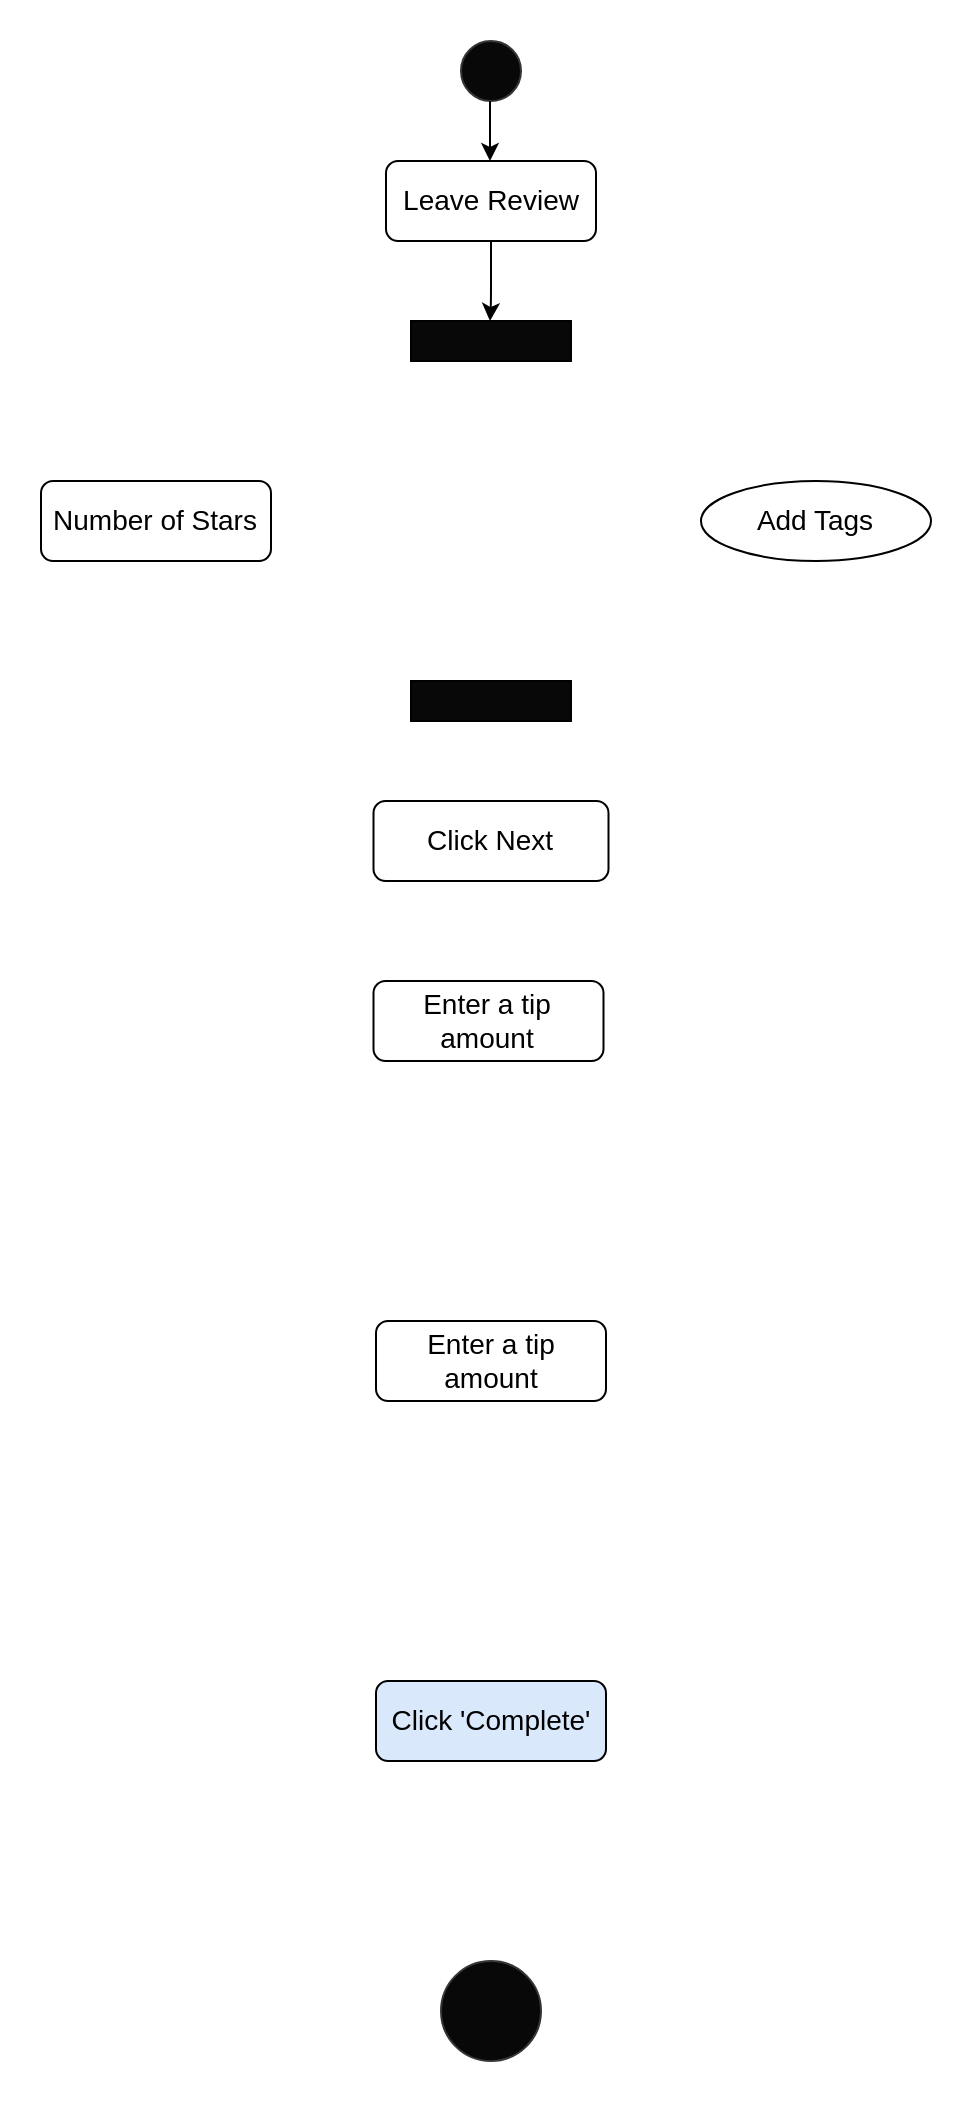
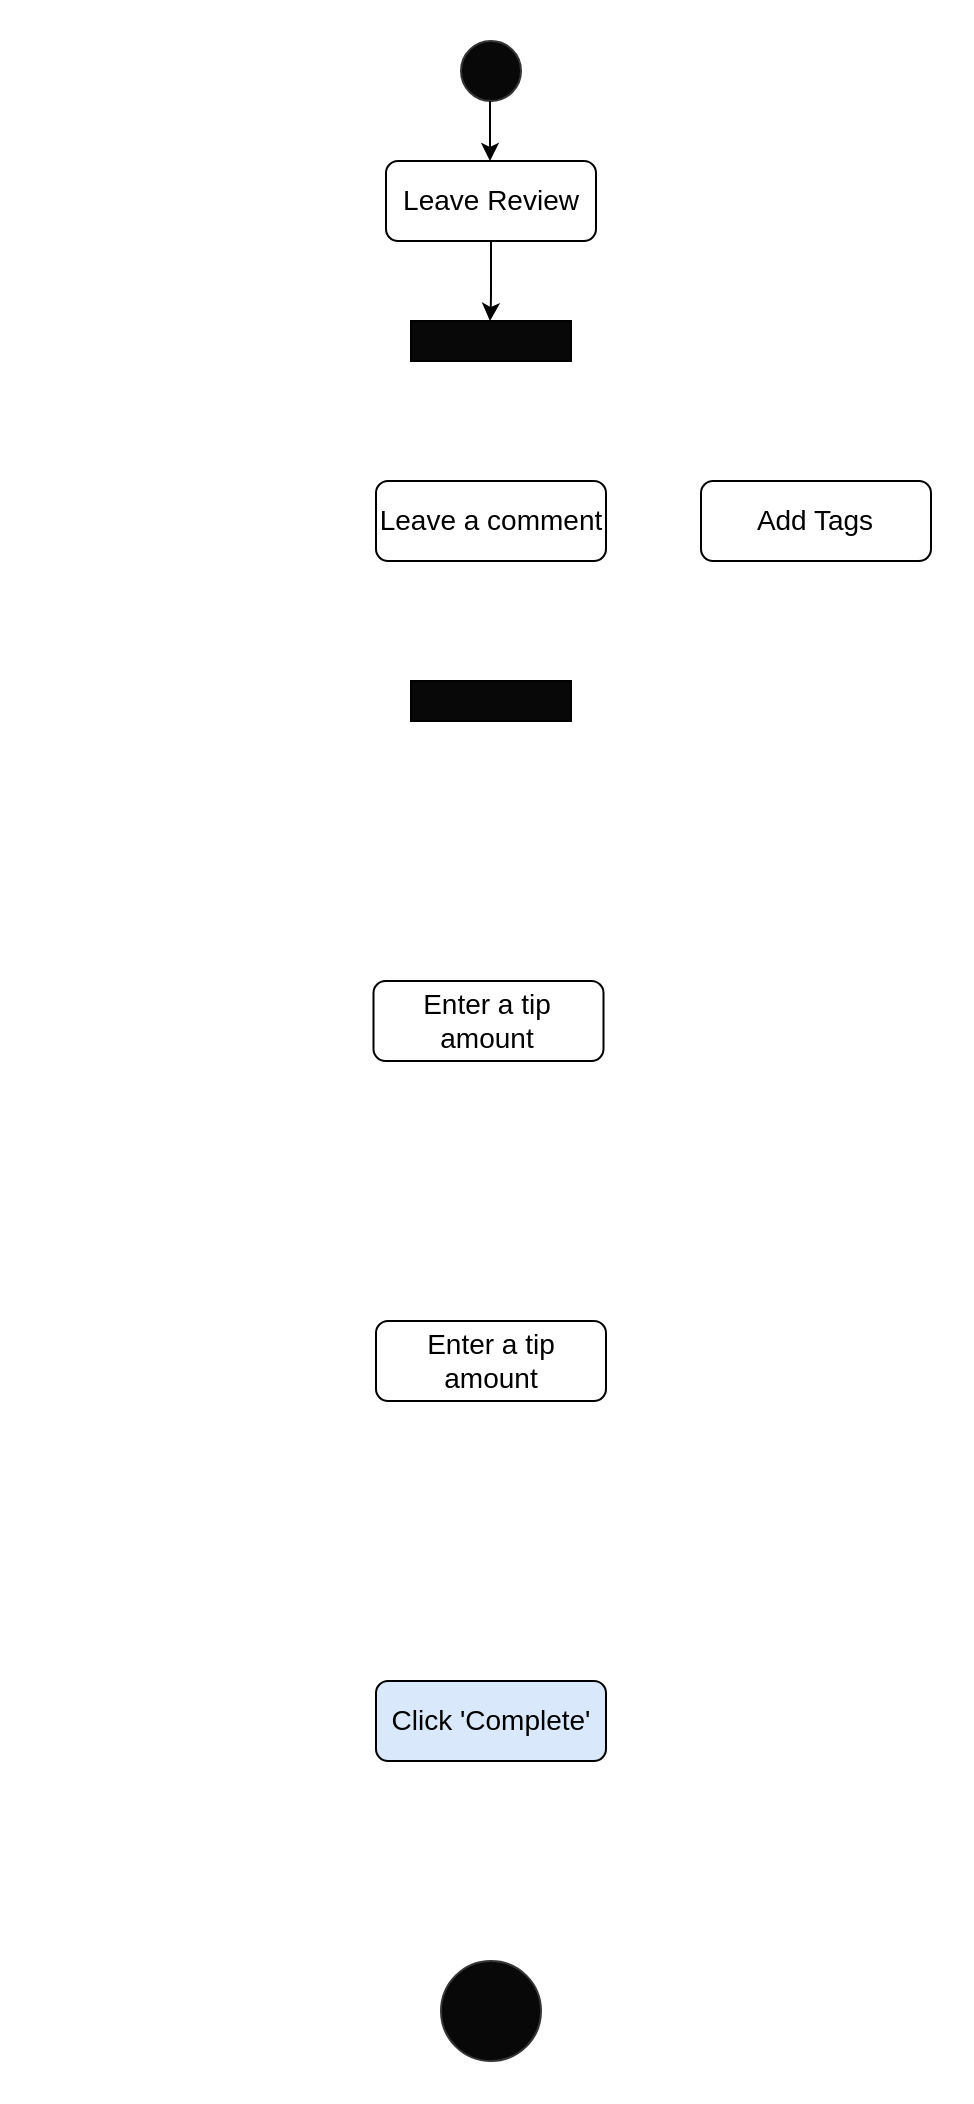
node "Number of Stars": removed
node "Leave a comment": added
node "Add Tags": shape ellipse -> rounded rectangle
node "Click Next": removed
